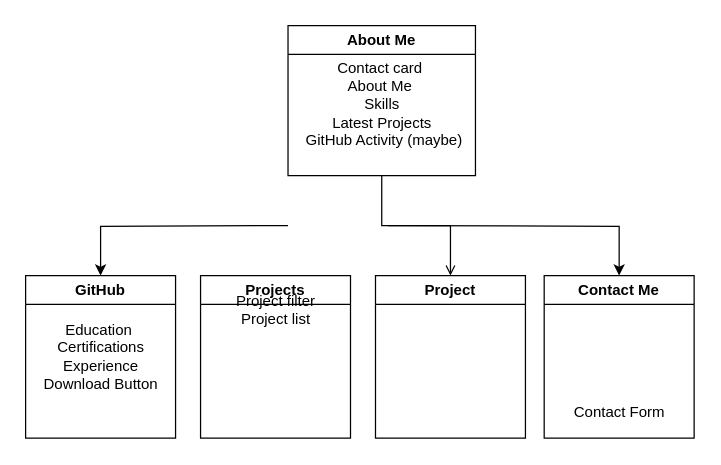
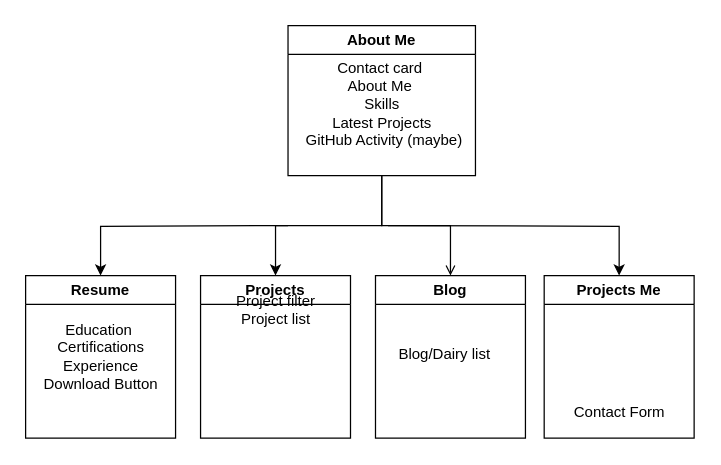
edge "About Me" -> "Projects": added
node "GitHub": label "GitHub" -> "Resume"
node "Project": label "Project" -> "Blog"
node "Contact Me": label "Contact Me" -> "Projects Me"
node "Blog/Dairy list": added
